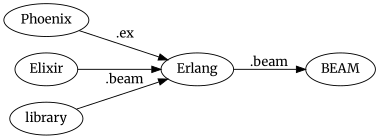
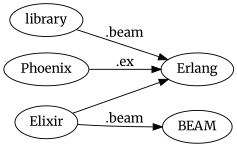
edge "Erlang" -> "BEAM": now "Elixir" -> "BEAM"
